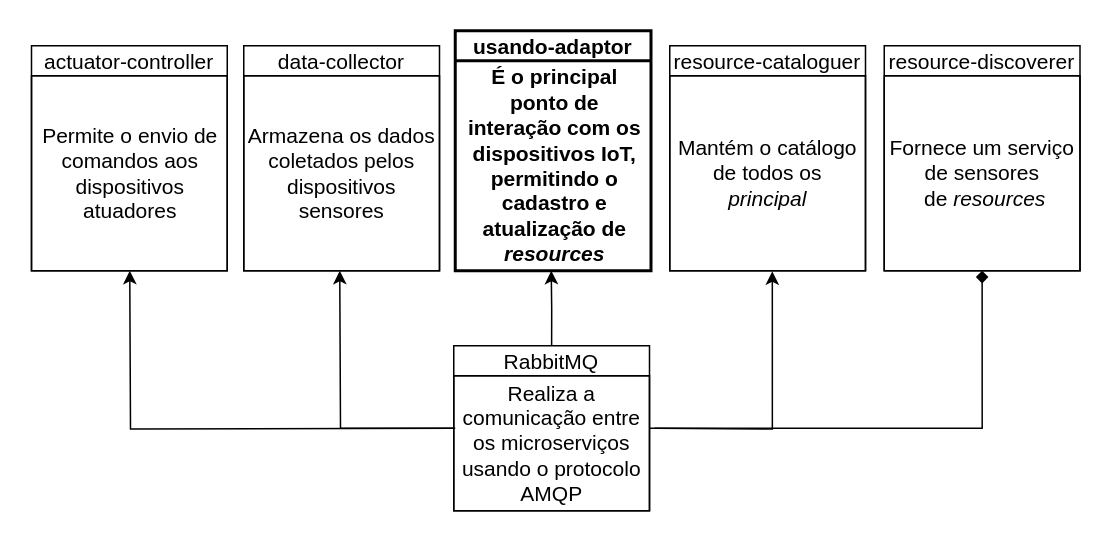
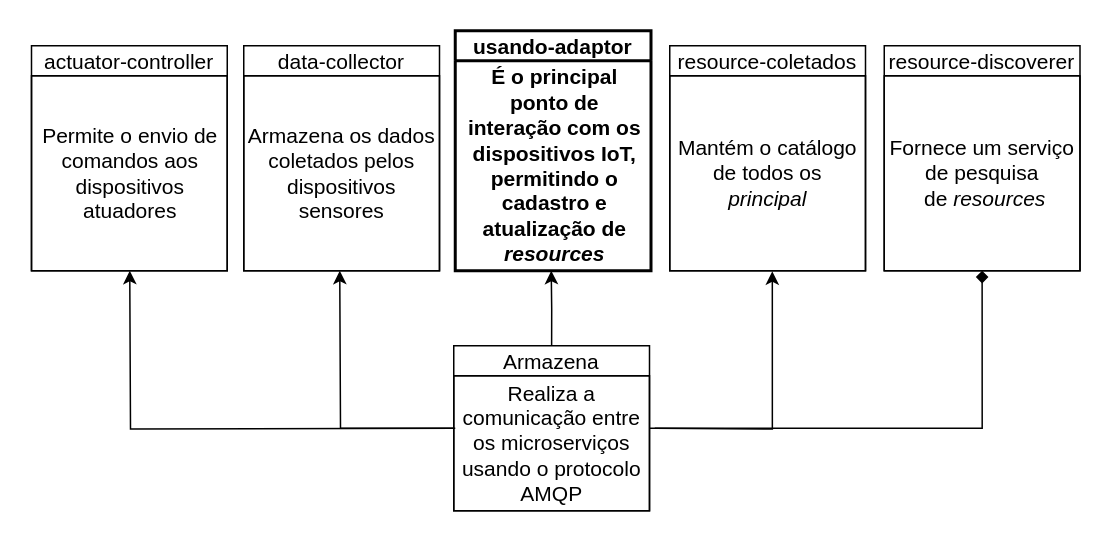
node "resource-cataloguer": label "resource-cataloguer" -> "resource-coletados"
node "Fornece um serviço de sensores de resources": label "Fornece um serviço de sensores de resources" -> "Fornece um serviço de pesquisa de resources"
node "RabbitMQ": label "RabbitMQ" -> "Armazena"
